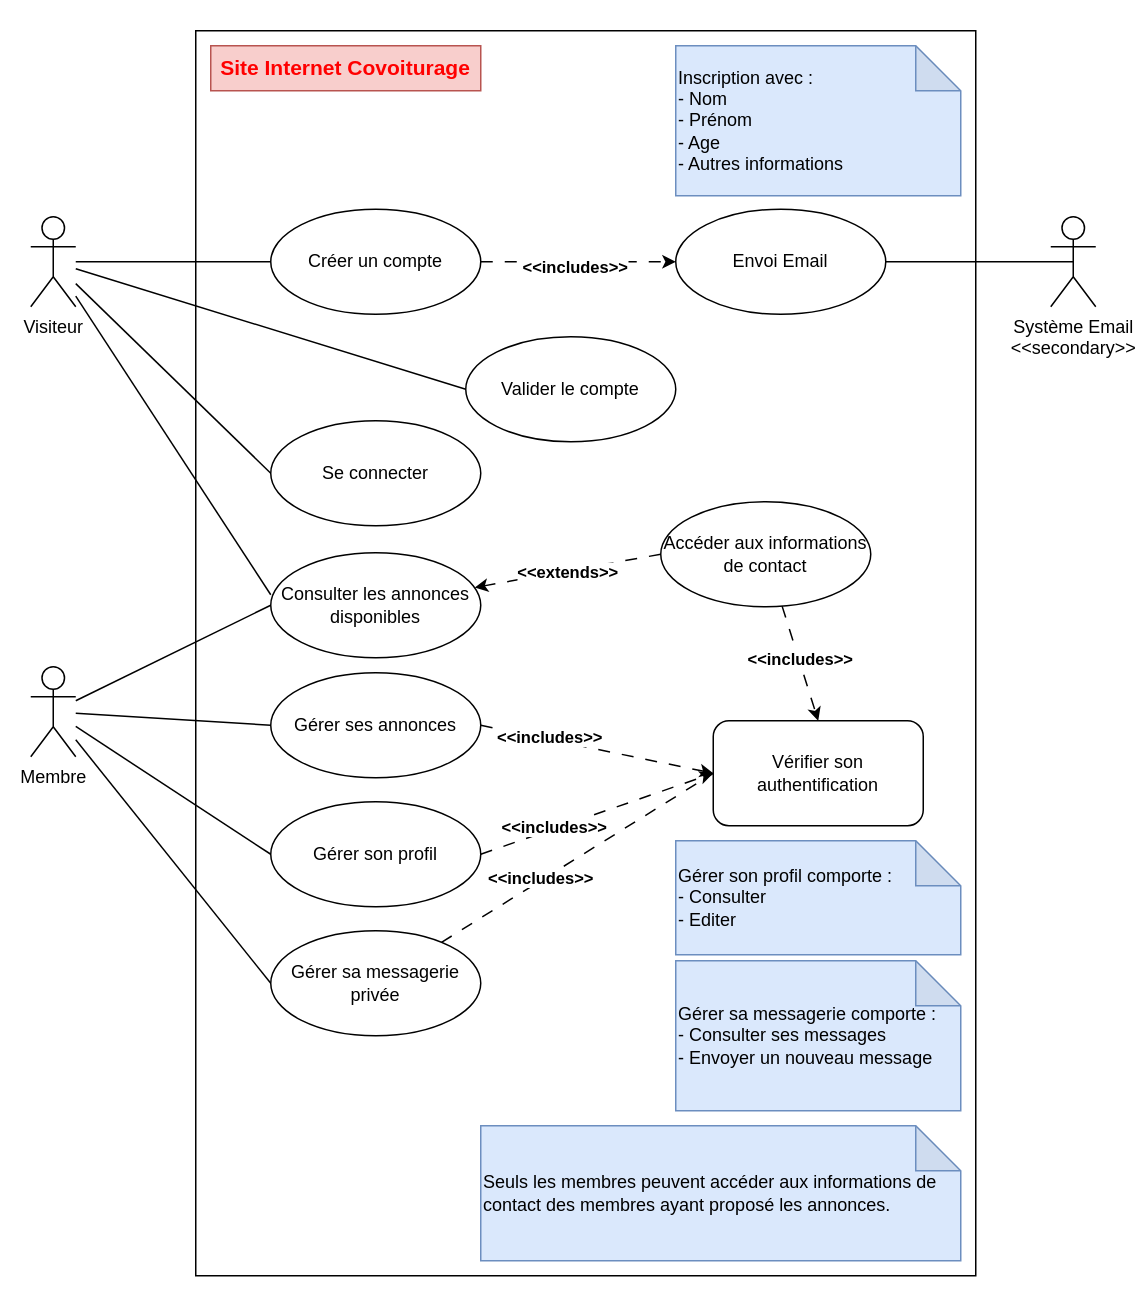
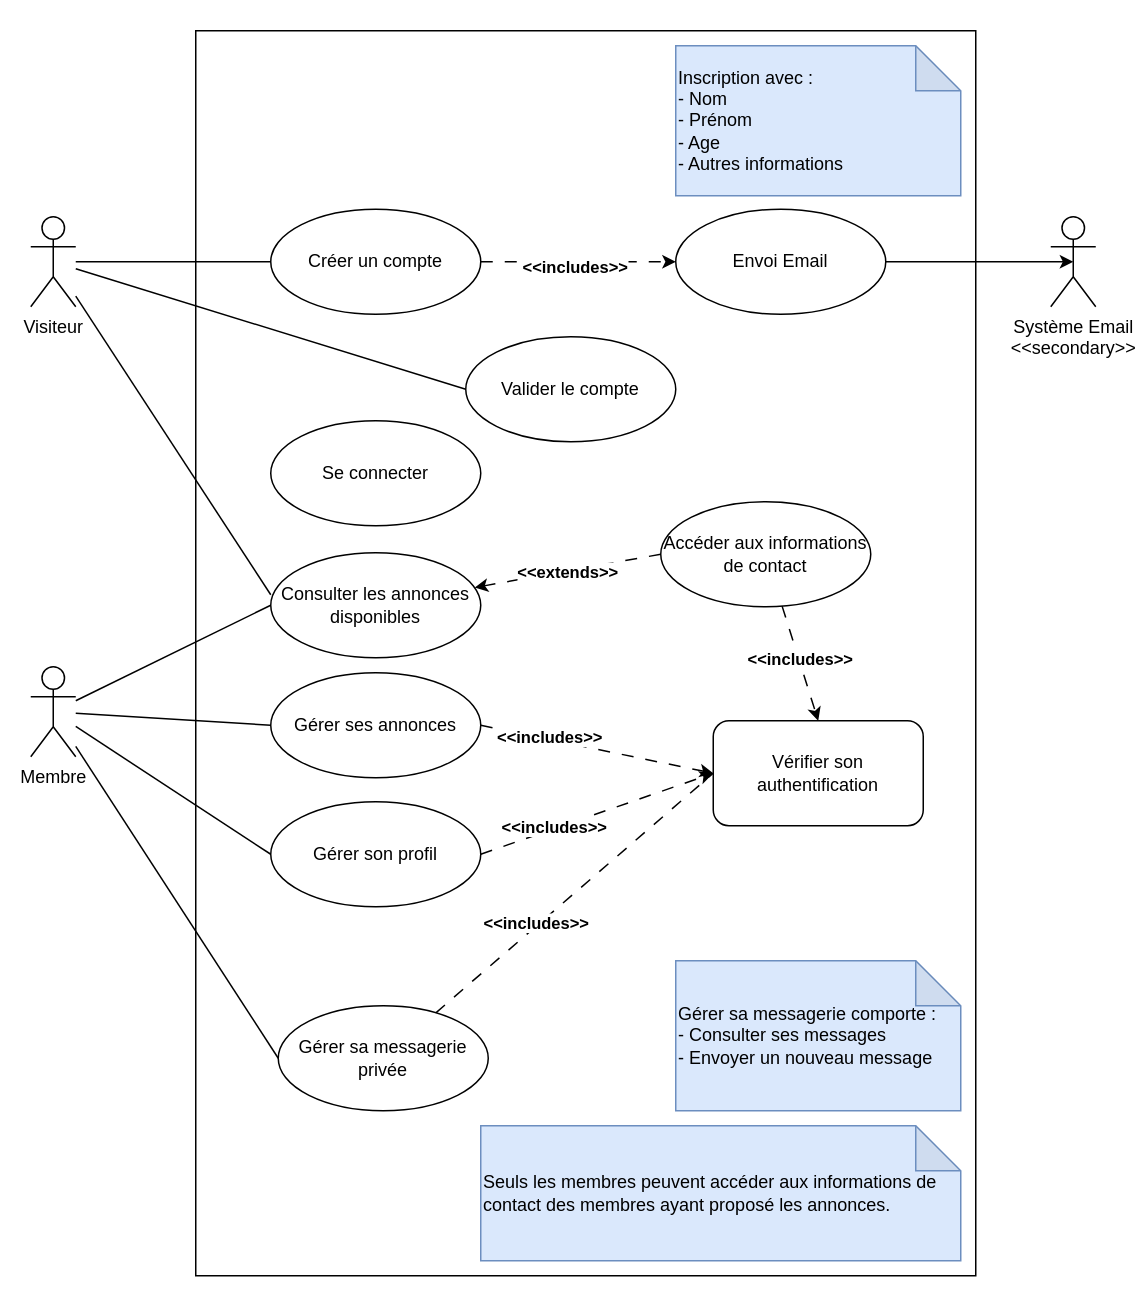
node "Site Internet Covoiturage": removed
edge "Envoi Email" -- "Système Email <<secondary>>": arrowhead none -> classic
edge "Visiteur" -- "Se connecter": removed
node "Gérer son profil comporte : - Consulter - Editer": removed
node "Gérer sa messagerie privée": moved (376, 983) -> (383, 1058)
